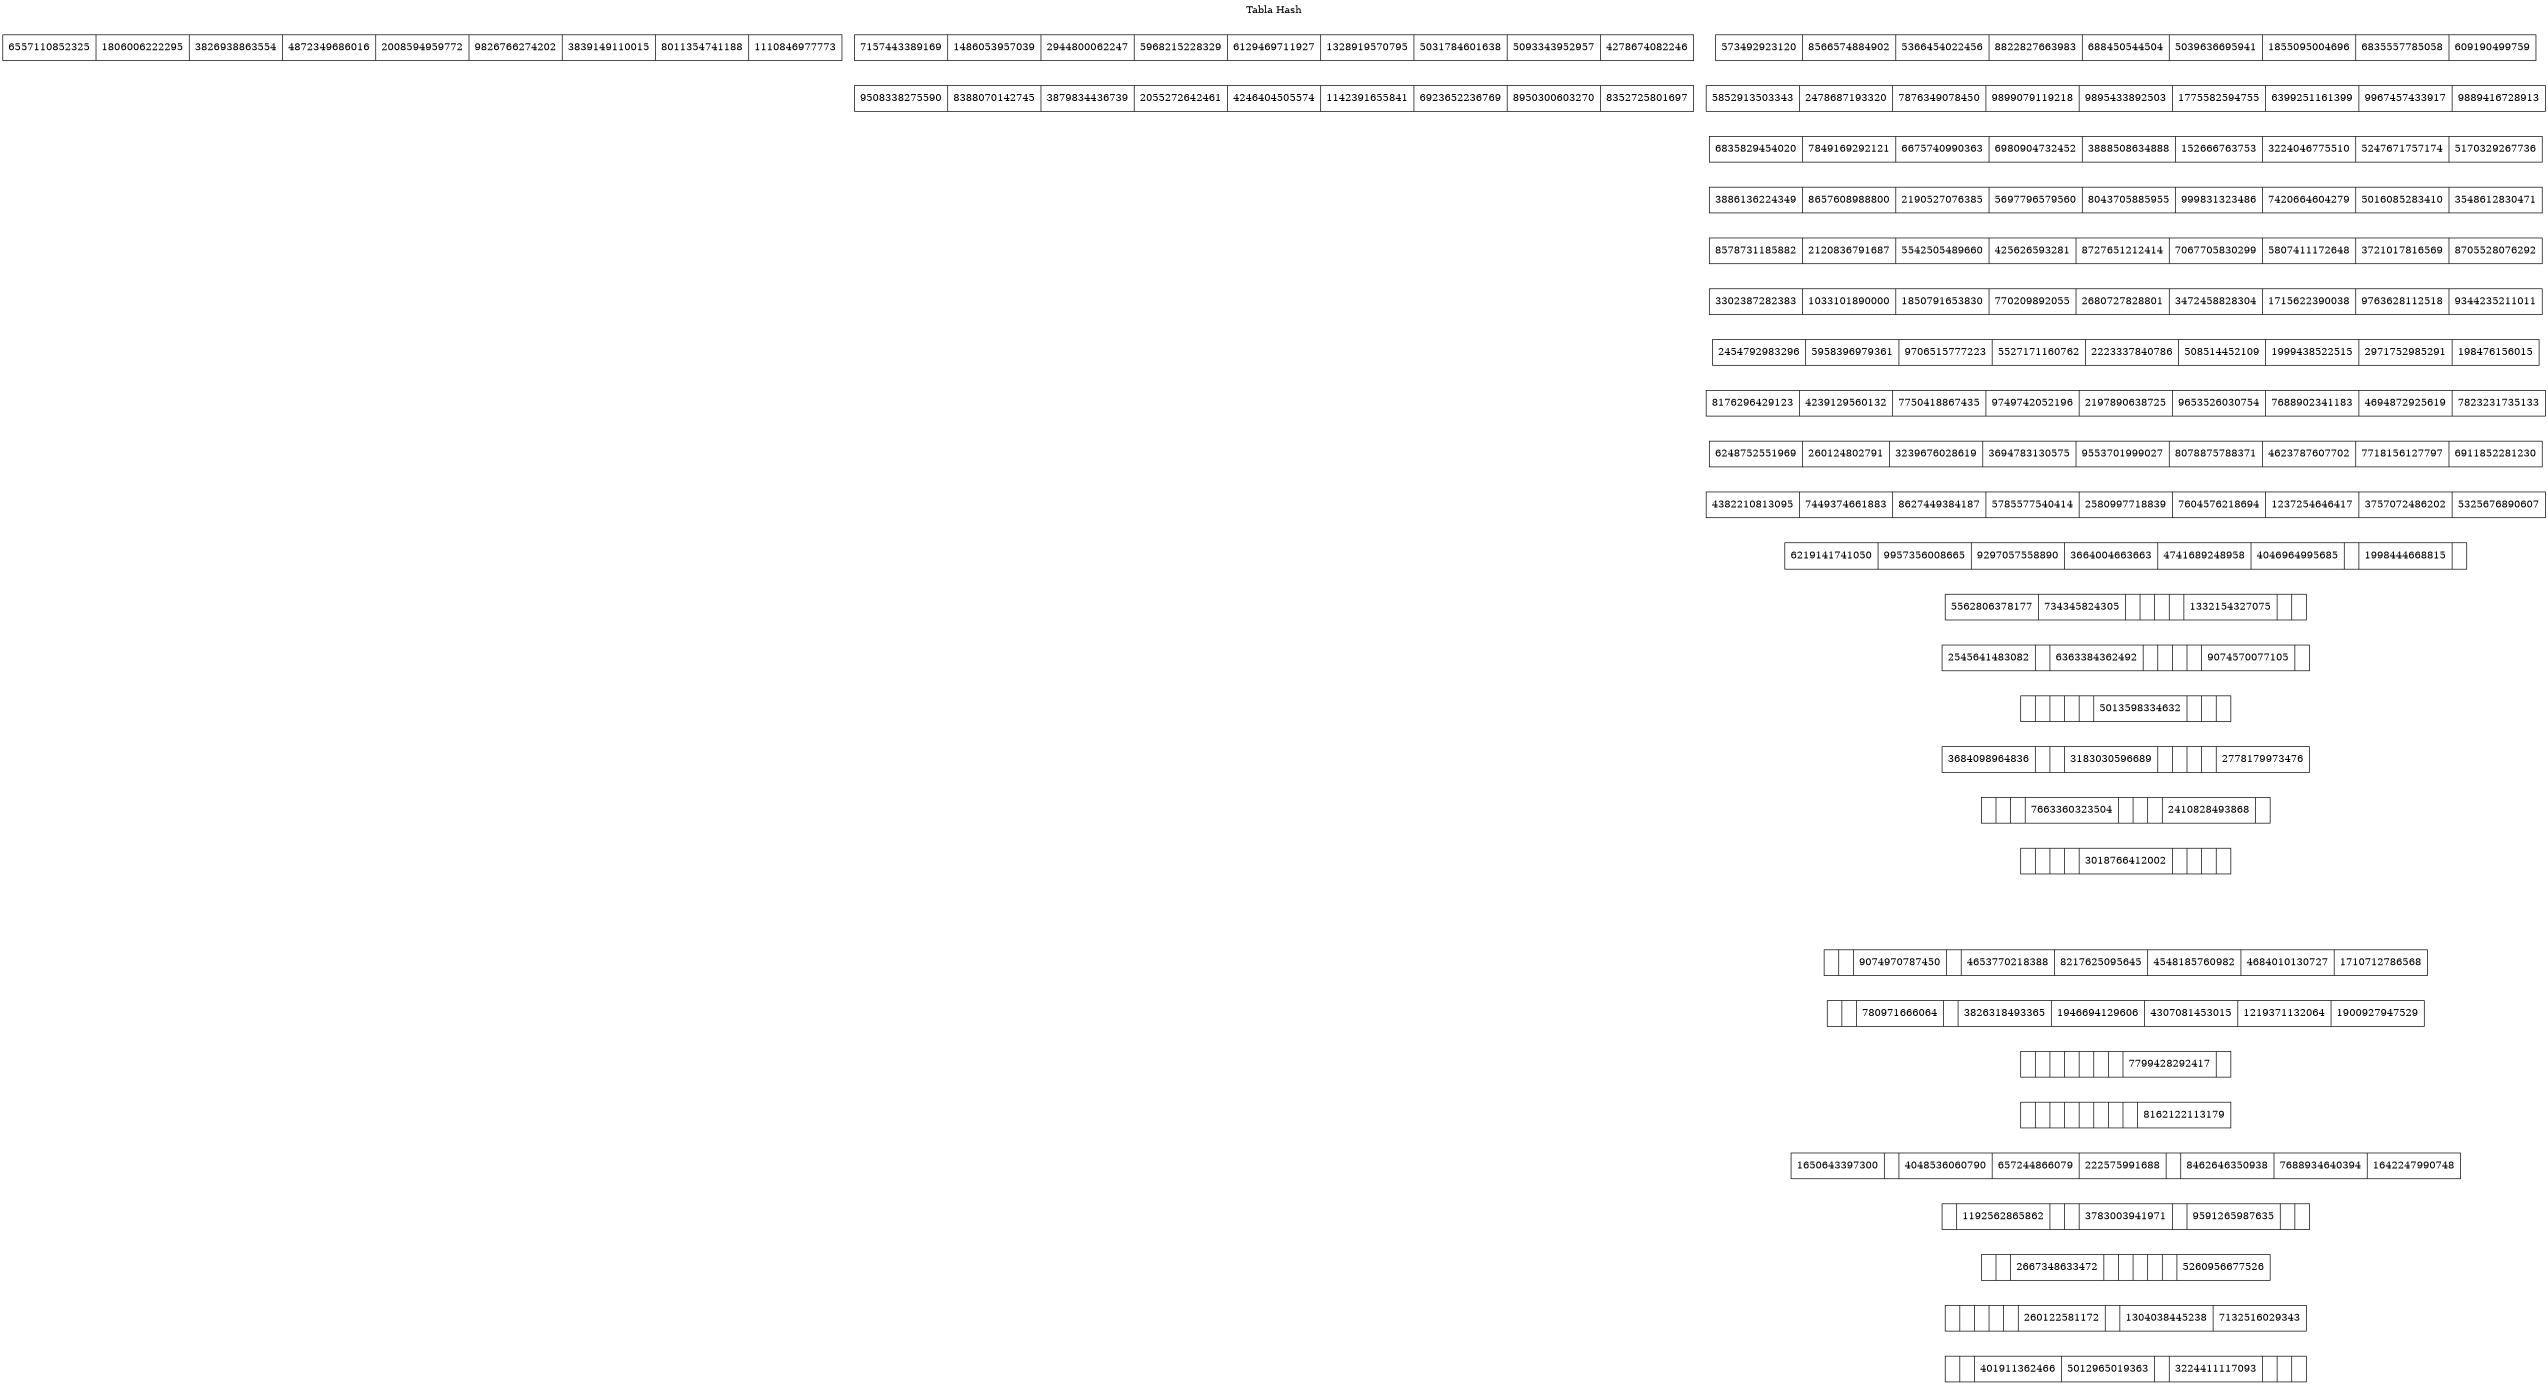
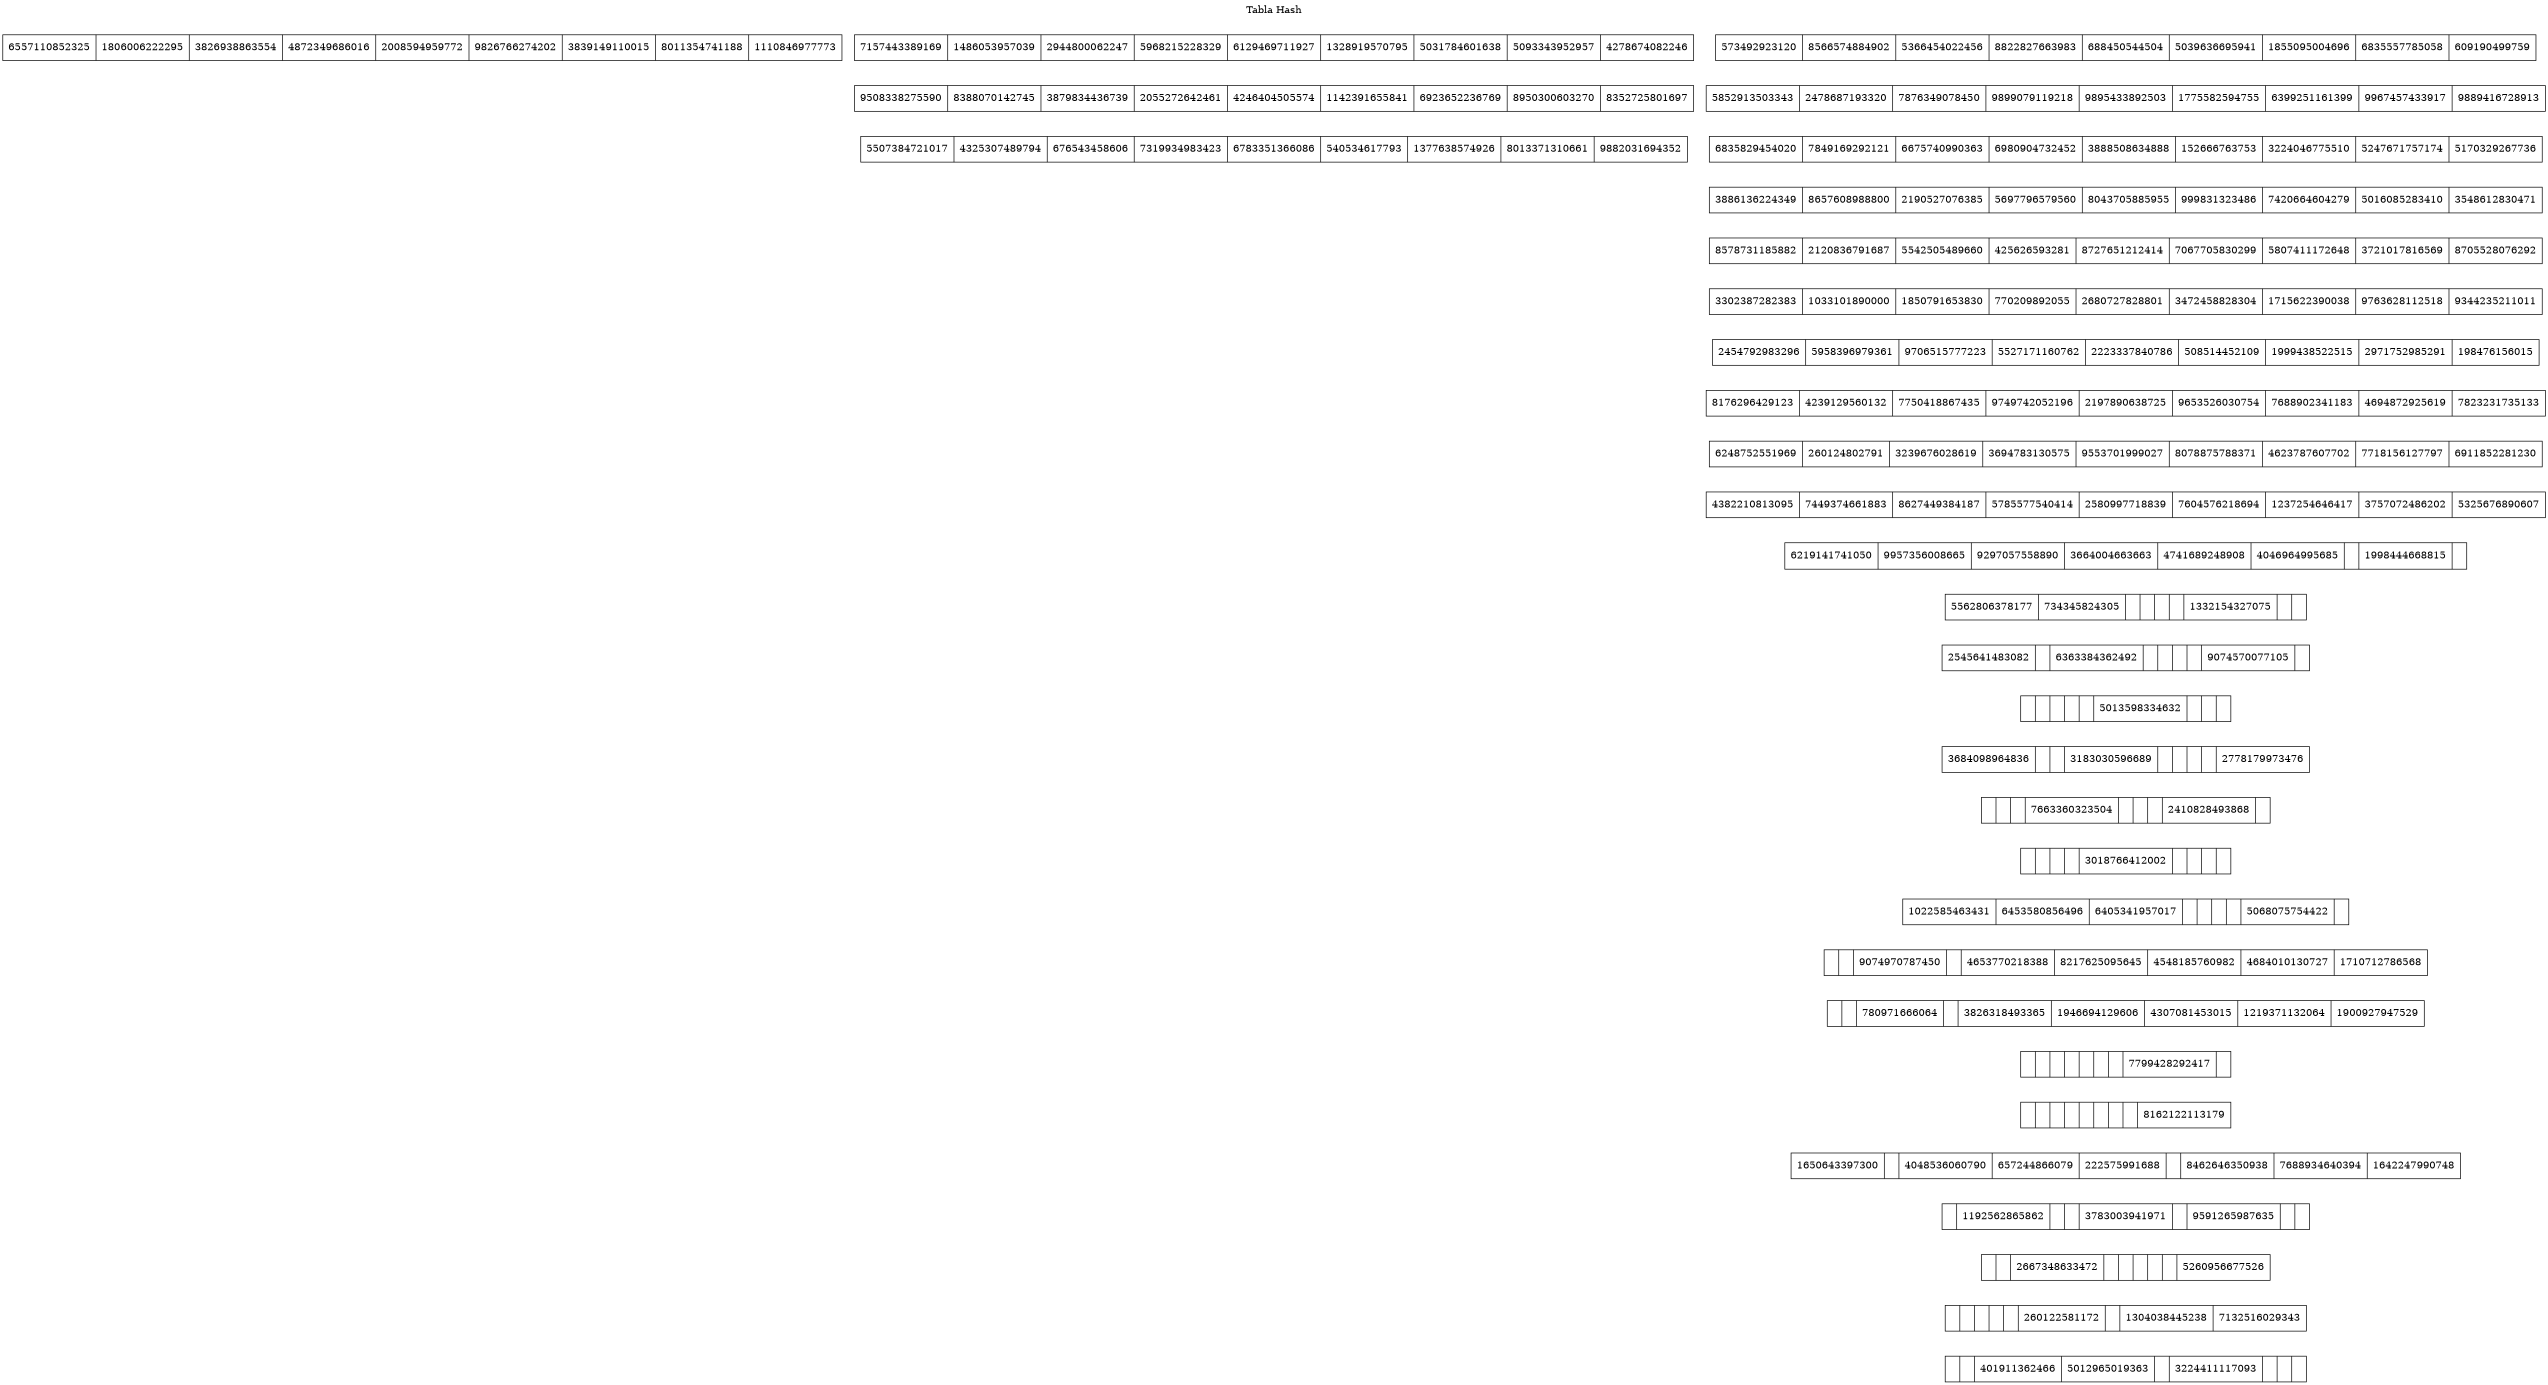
node "5507384721017": added
node "6219141741050": text "4741689248958" -> "4741689248908"
node "1022585463431": added
